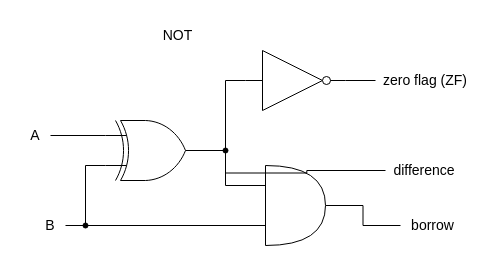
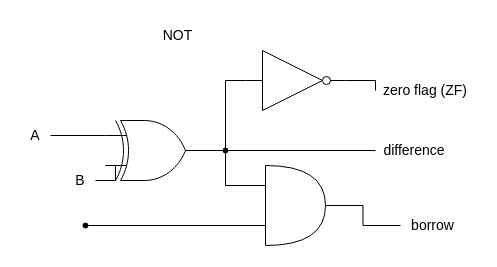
node "zero flag (ZF)": moved (426, 81) -> (426, 91)
node "difference": moved (424, 171) -> (414, 151)
node "B": moved (51, 226) -> (81, 181)
